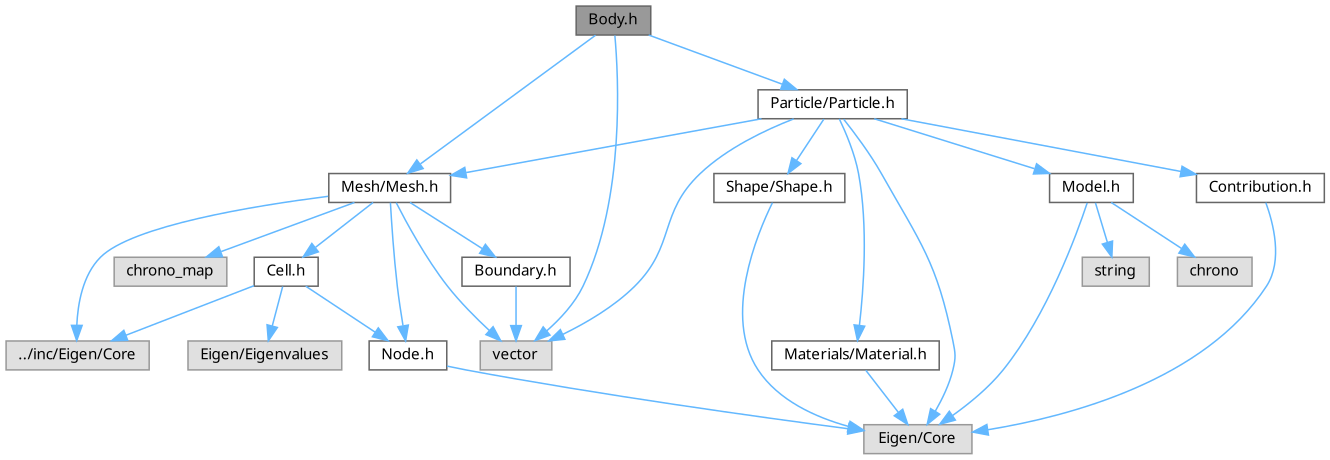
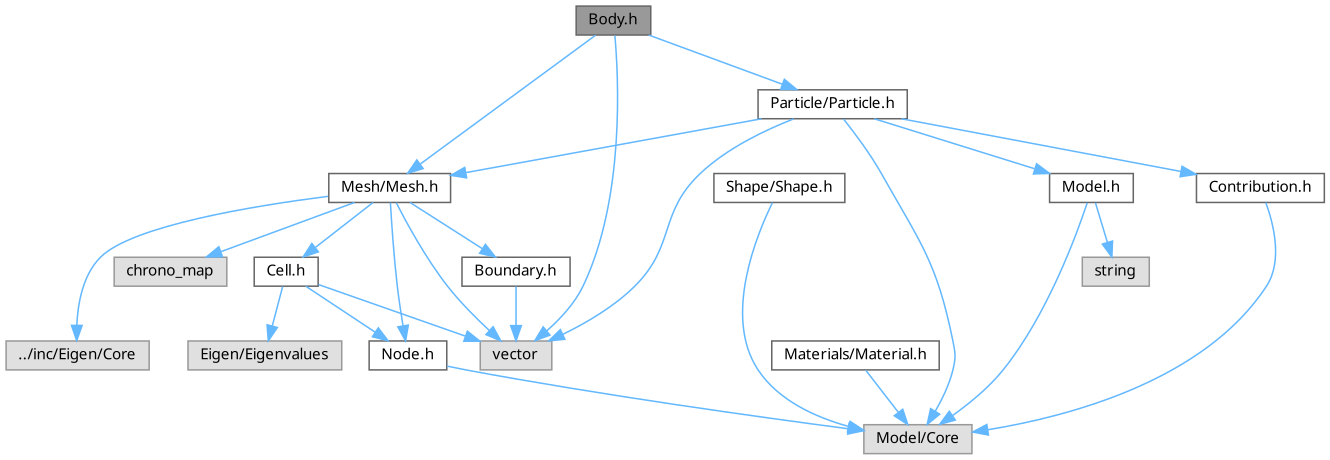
edge "Particle/Particle.h" -> "Shape/Shape.h": removed
edge "Particle/Particle.h" -> "Materials/Material.h": removed
node "chrono": removed
edge "Cell.h" -> "../inc/Eigen/Core": now "Cell.h" -> "vector"
node "Eigen/Core": label "Eigen/Core" -> "Model/Core"
